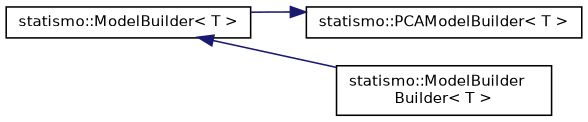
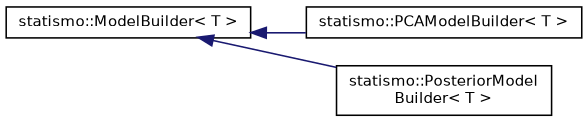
edge "statismo::ModelBuilder< T >" -> "statismo::PCAModelBuilder< T >": reversed
node "statismo::ModelBuilder Builder< T >": label "statismo::ModelBuilder Builder< T >" -> "statismo::PosteriorModel Builder< T >"
